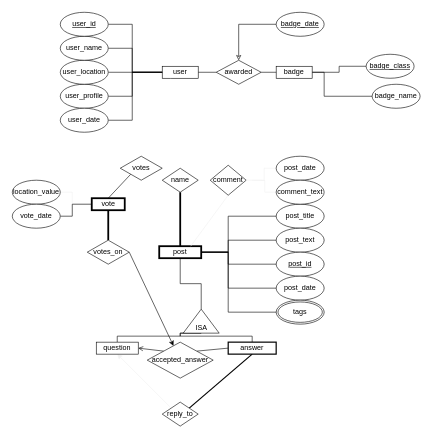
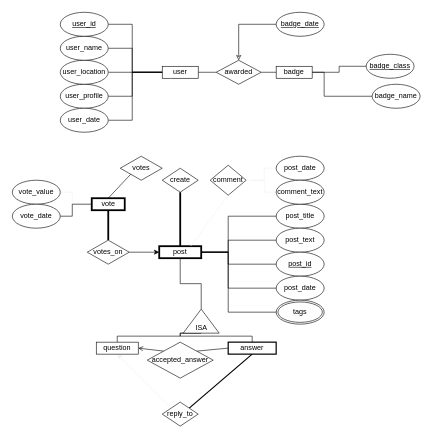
node "name": label "name" -> "create"
node "location_value": label "location_value" -> "vote_value"
edge "votes_on" -> "accepted_answer": now "votes_on" -> "post"
